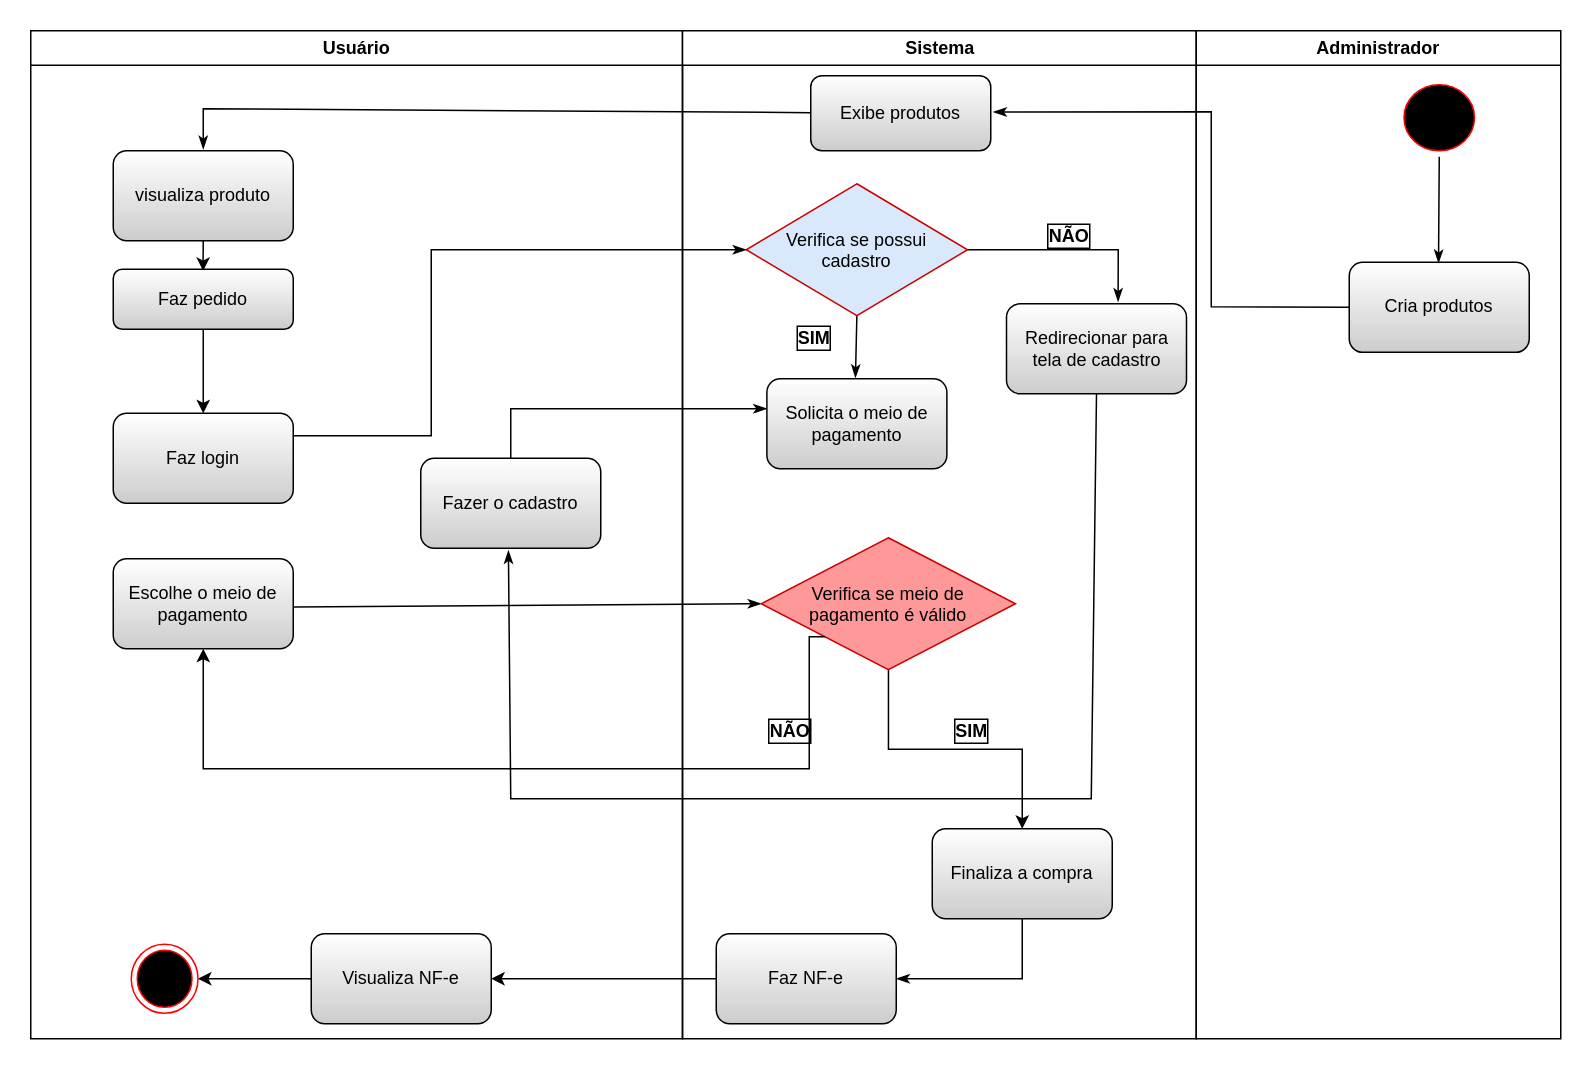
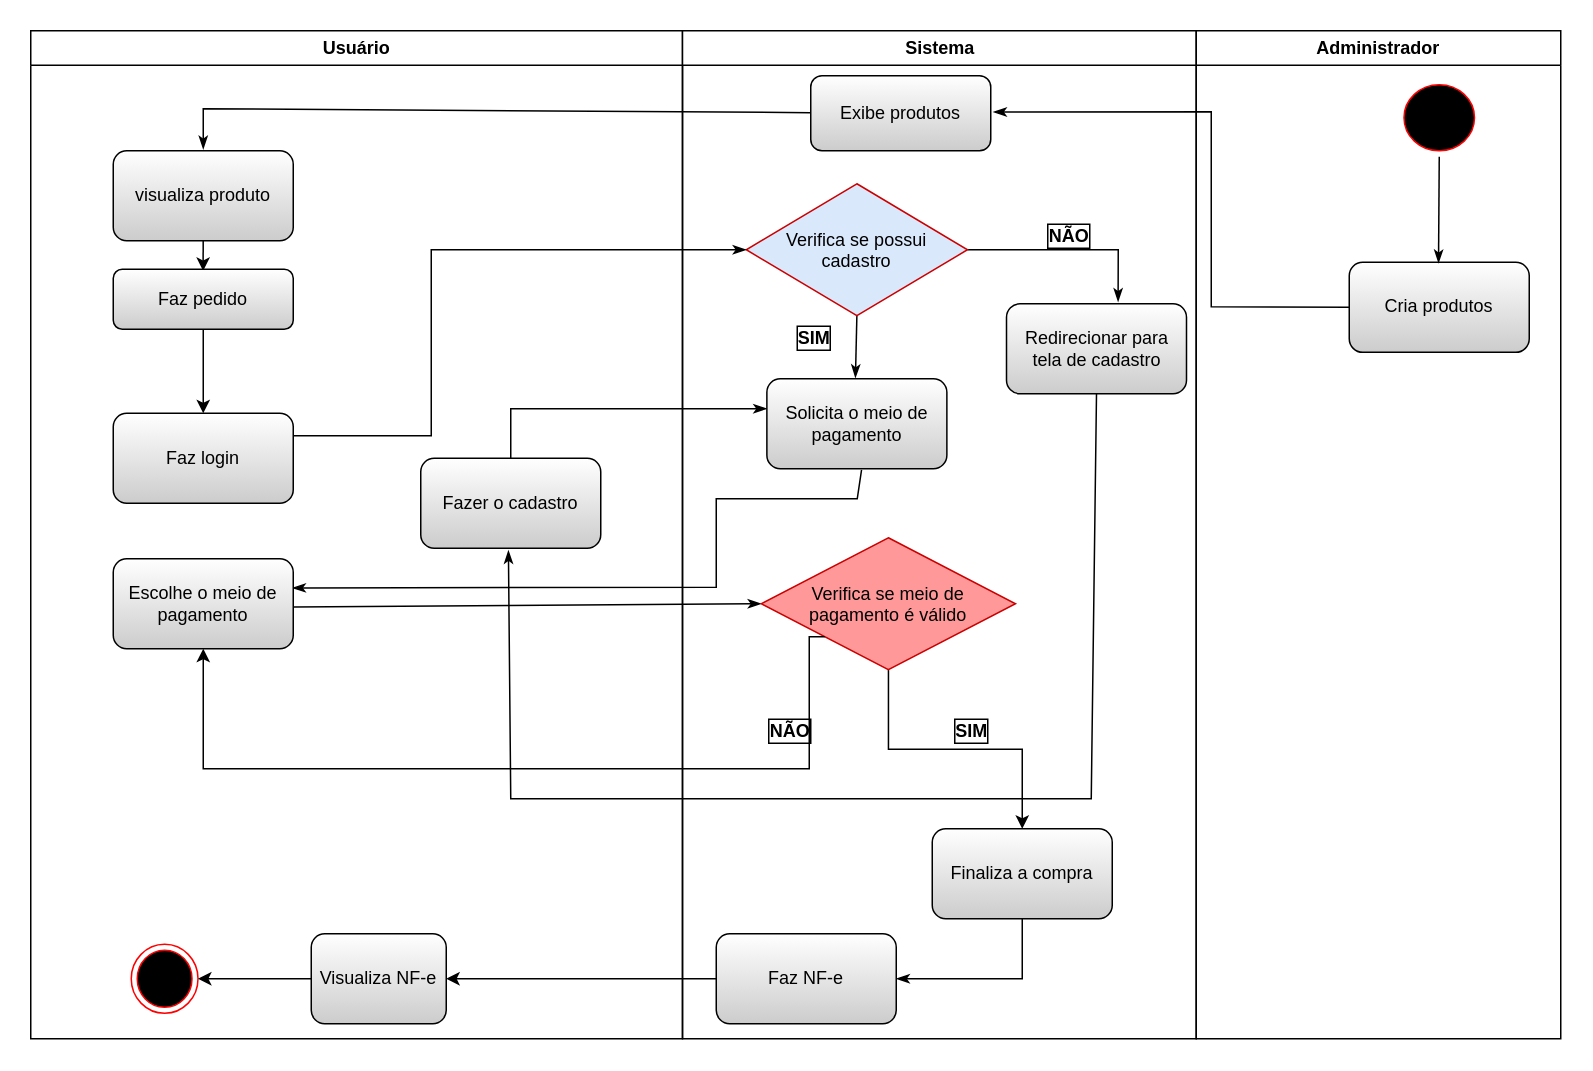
edge "Solicita o meio de pagamento" -> "Escolhe o meio de pagamento": added
node "Visualiza NF-e": size 180x90 -> 135x90
